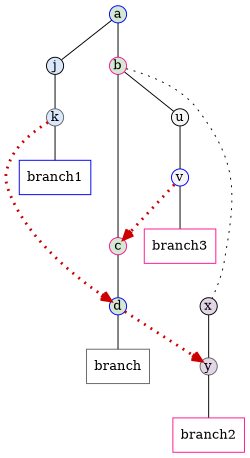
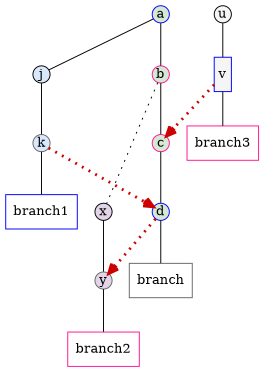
edge "b" -- "u": removed
node "v": shape circle -> box
